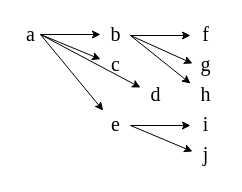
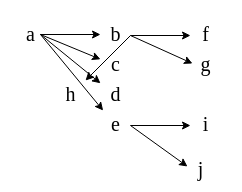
node "d": moved (156, 96) -> (116, 96)
node "h": moved (206, 96) -> (71, 96)
node "j": moved (206, 156) -> (201, 171)
